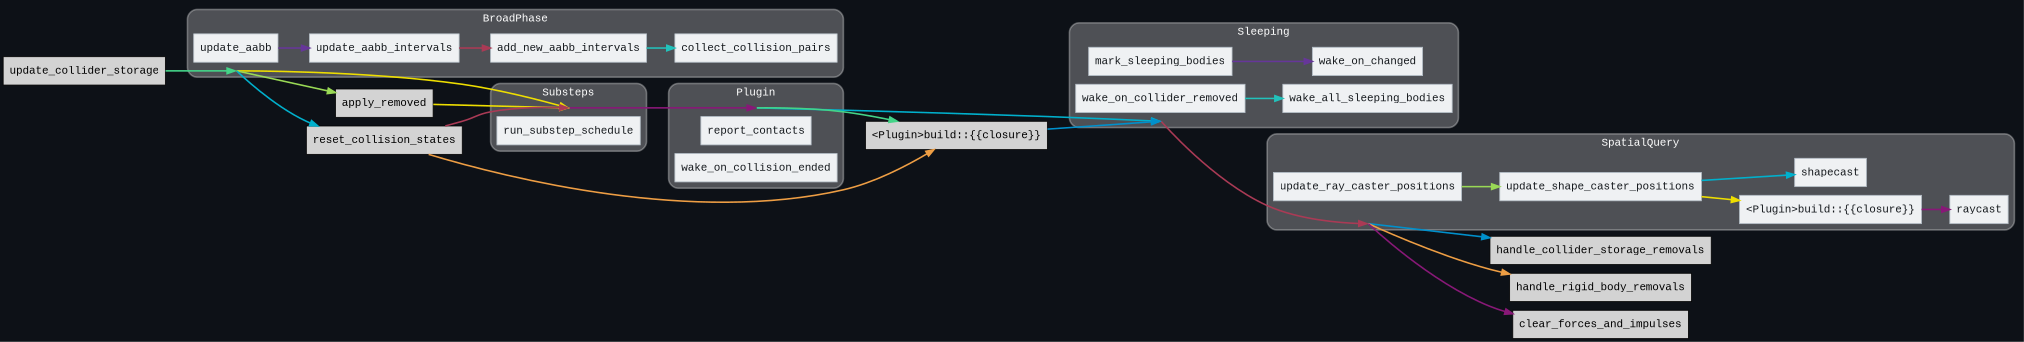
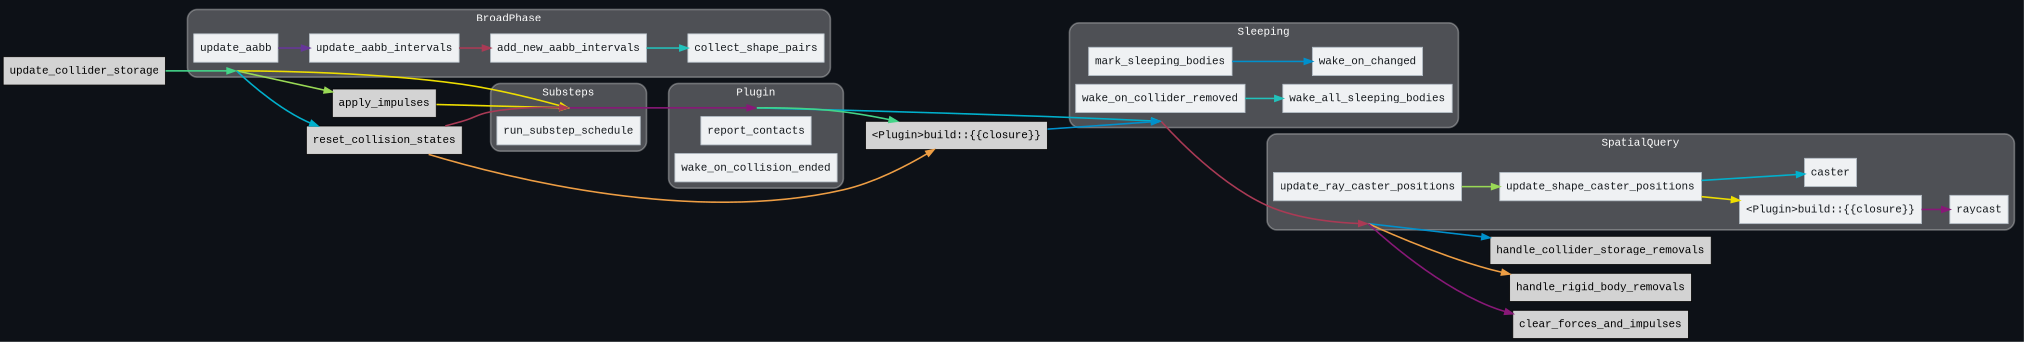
node "collect_collision_pairs": label "collect_collision_pairs" -> "collect_shape_pairs"
edge "mark_sleeping_bodies" -> "wake_on_changed": color #663699 -> #0090cc
node "apply_removed": label "apply_removed" -> "apply_impulses"
node "shapecast": label "shapecast" -> "caster"
